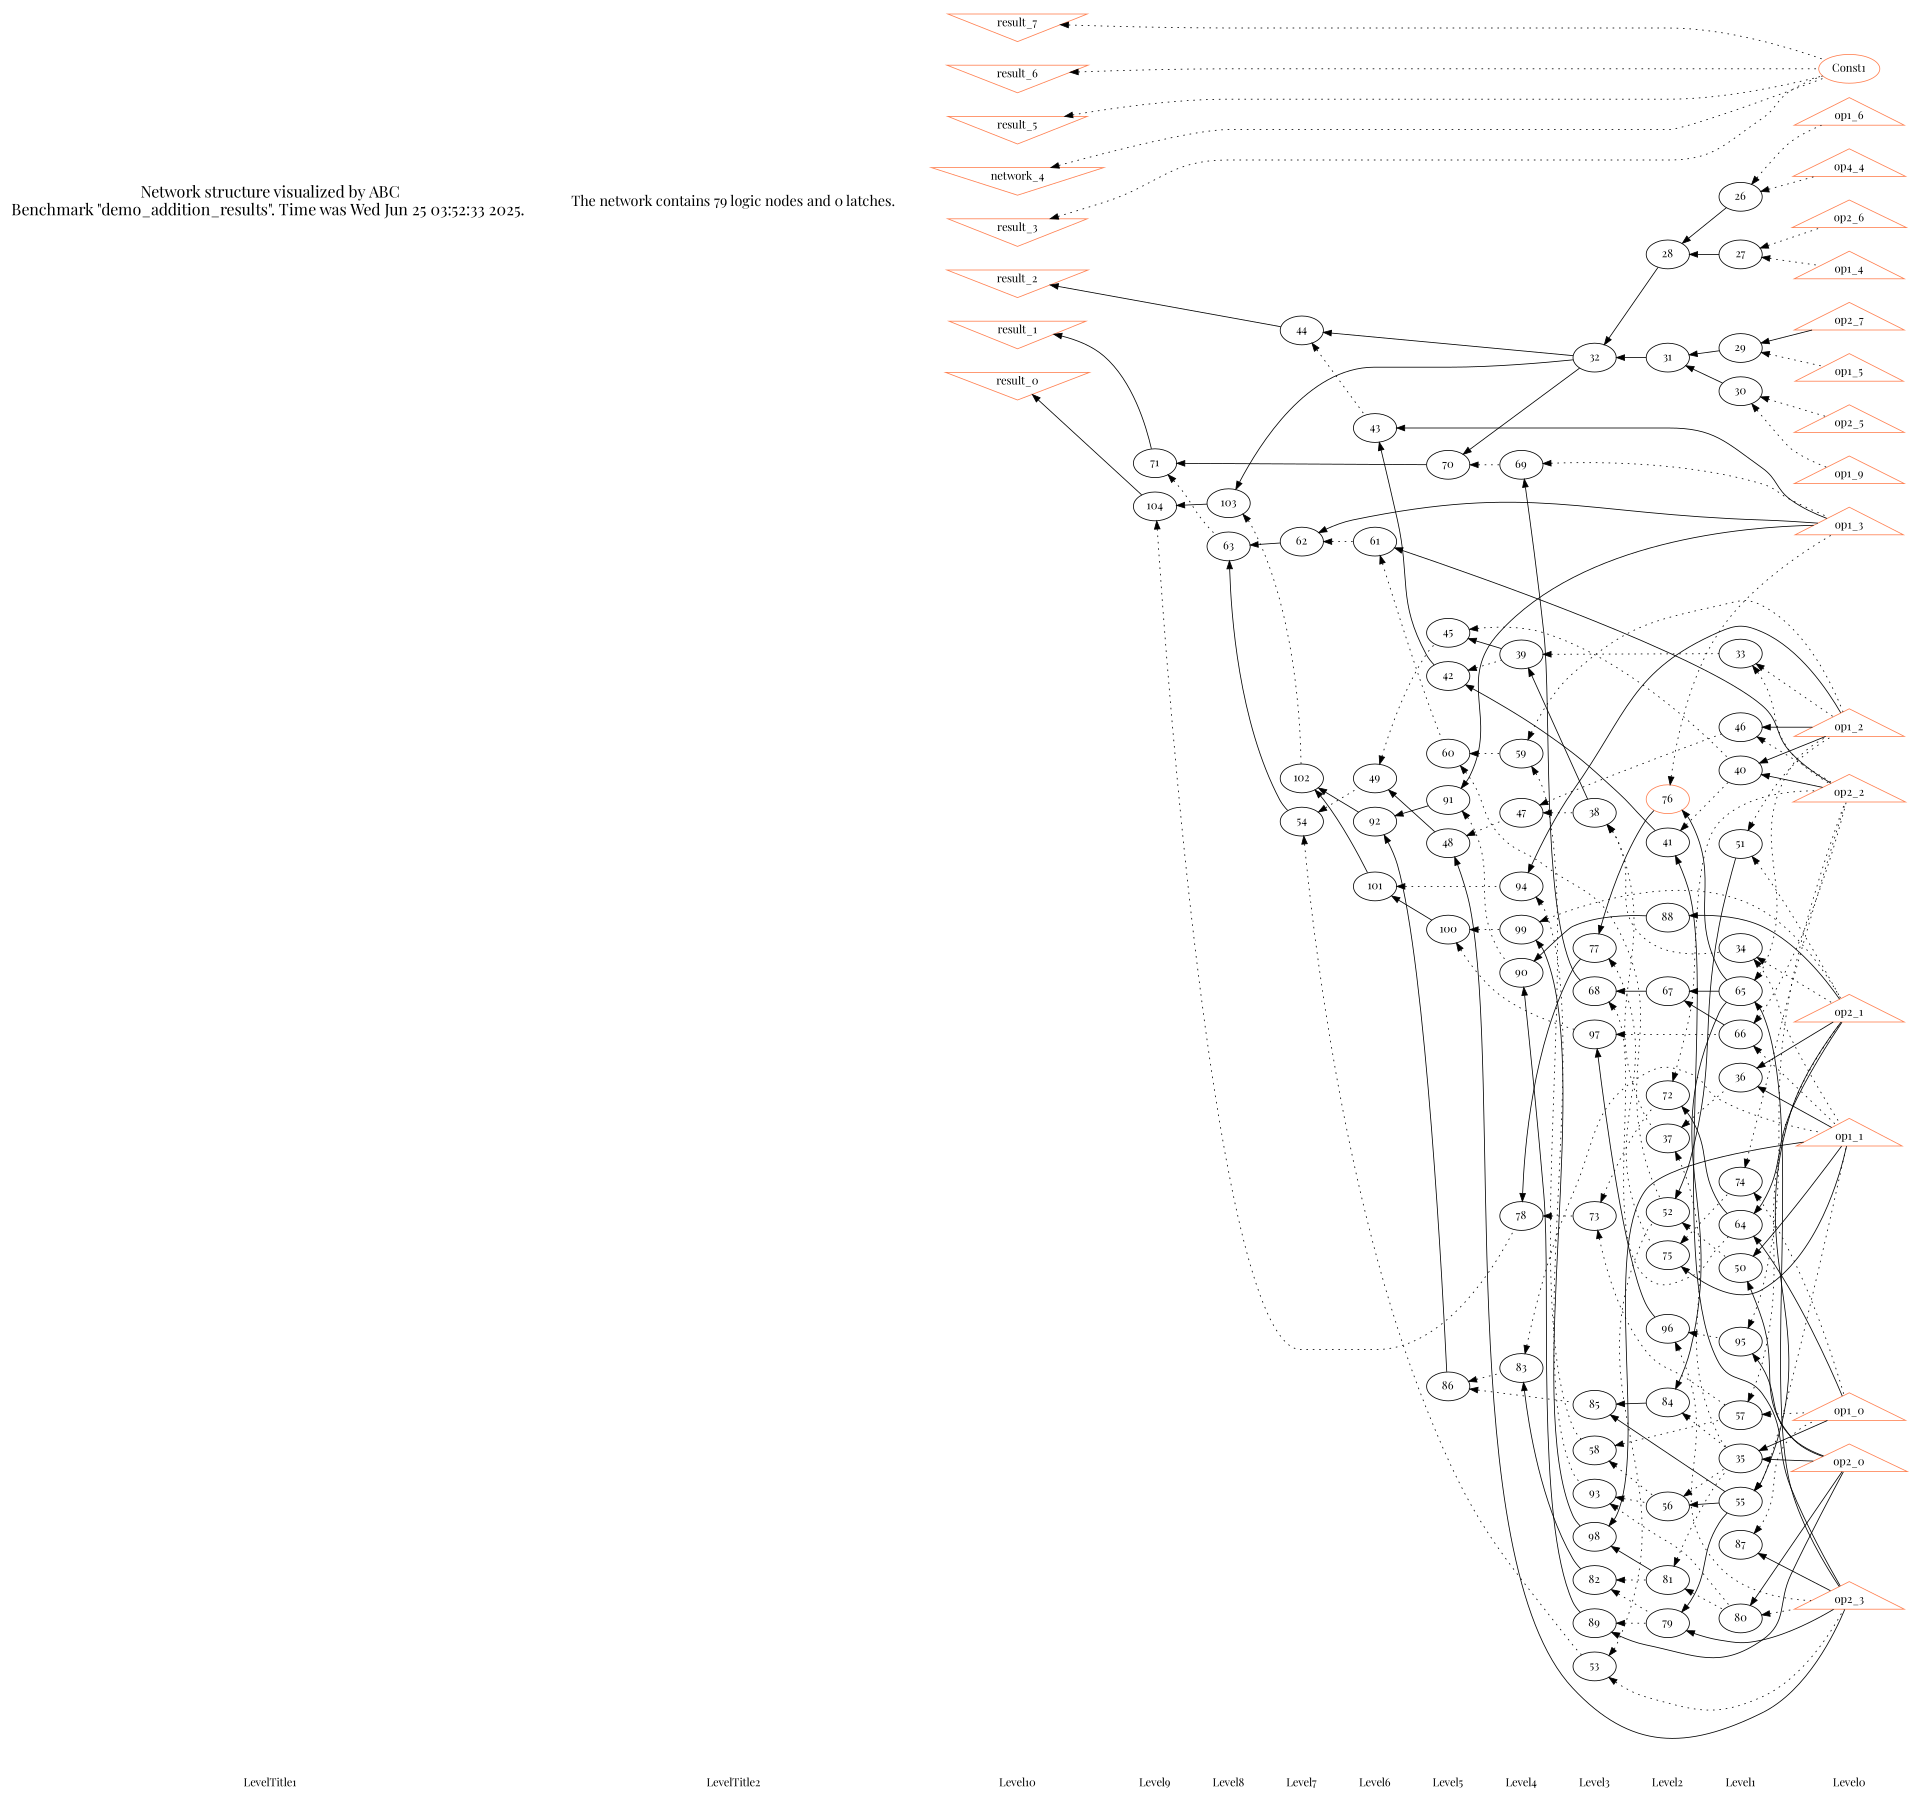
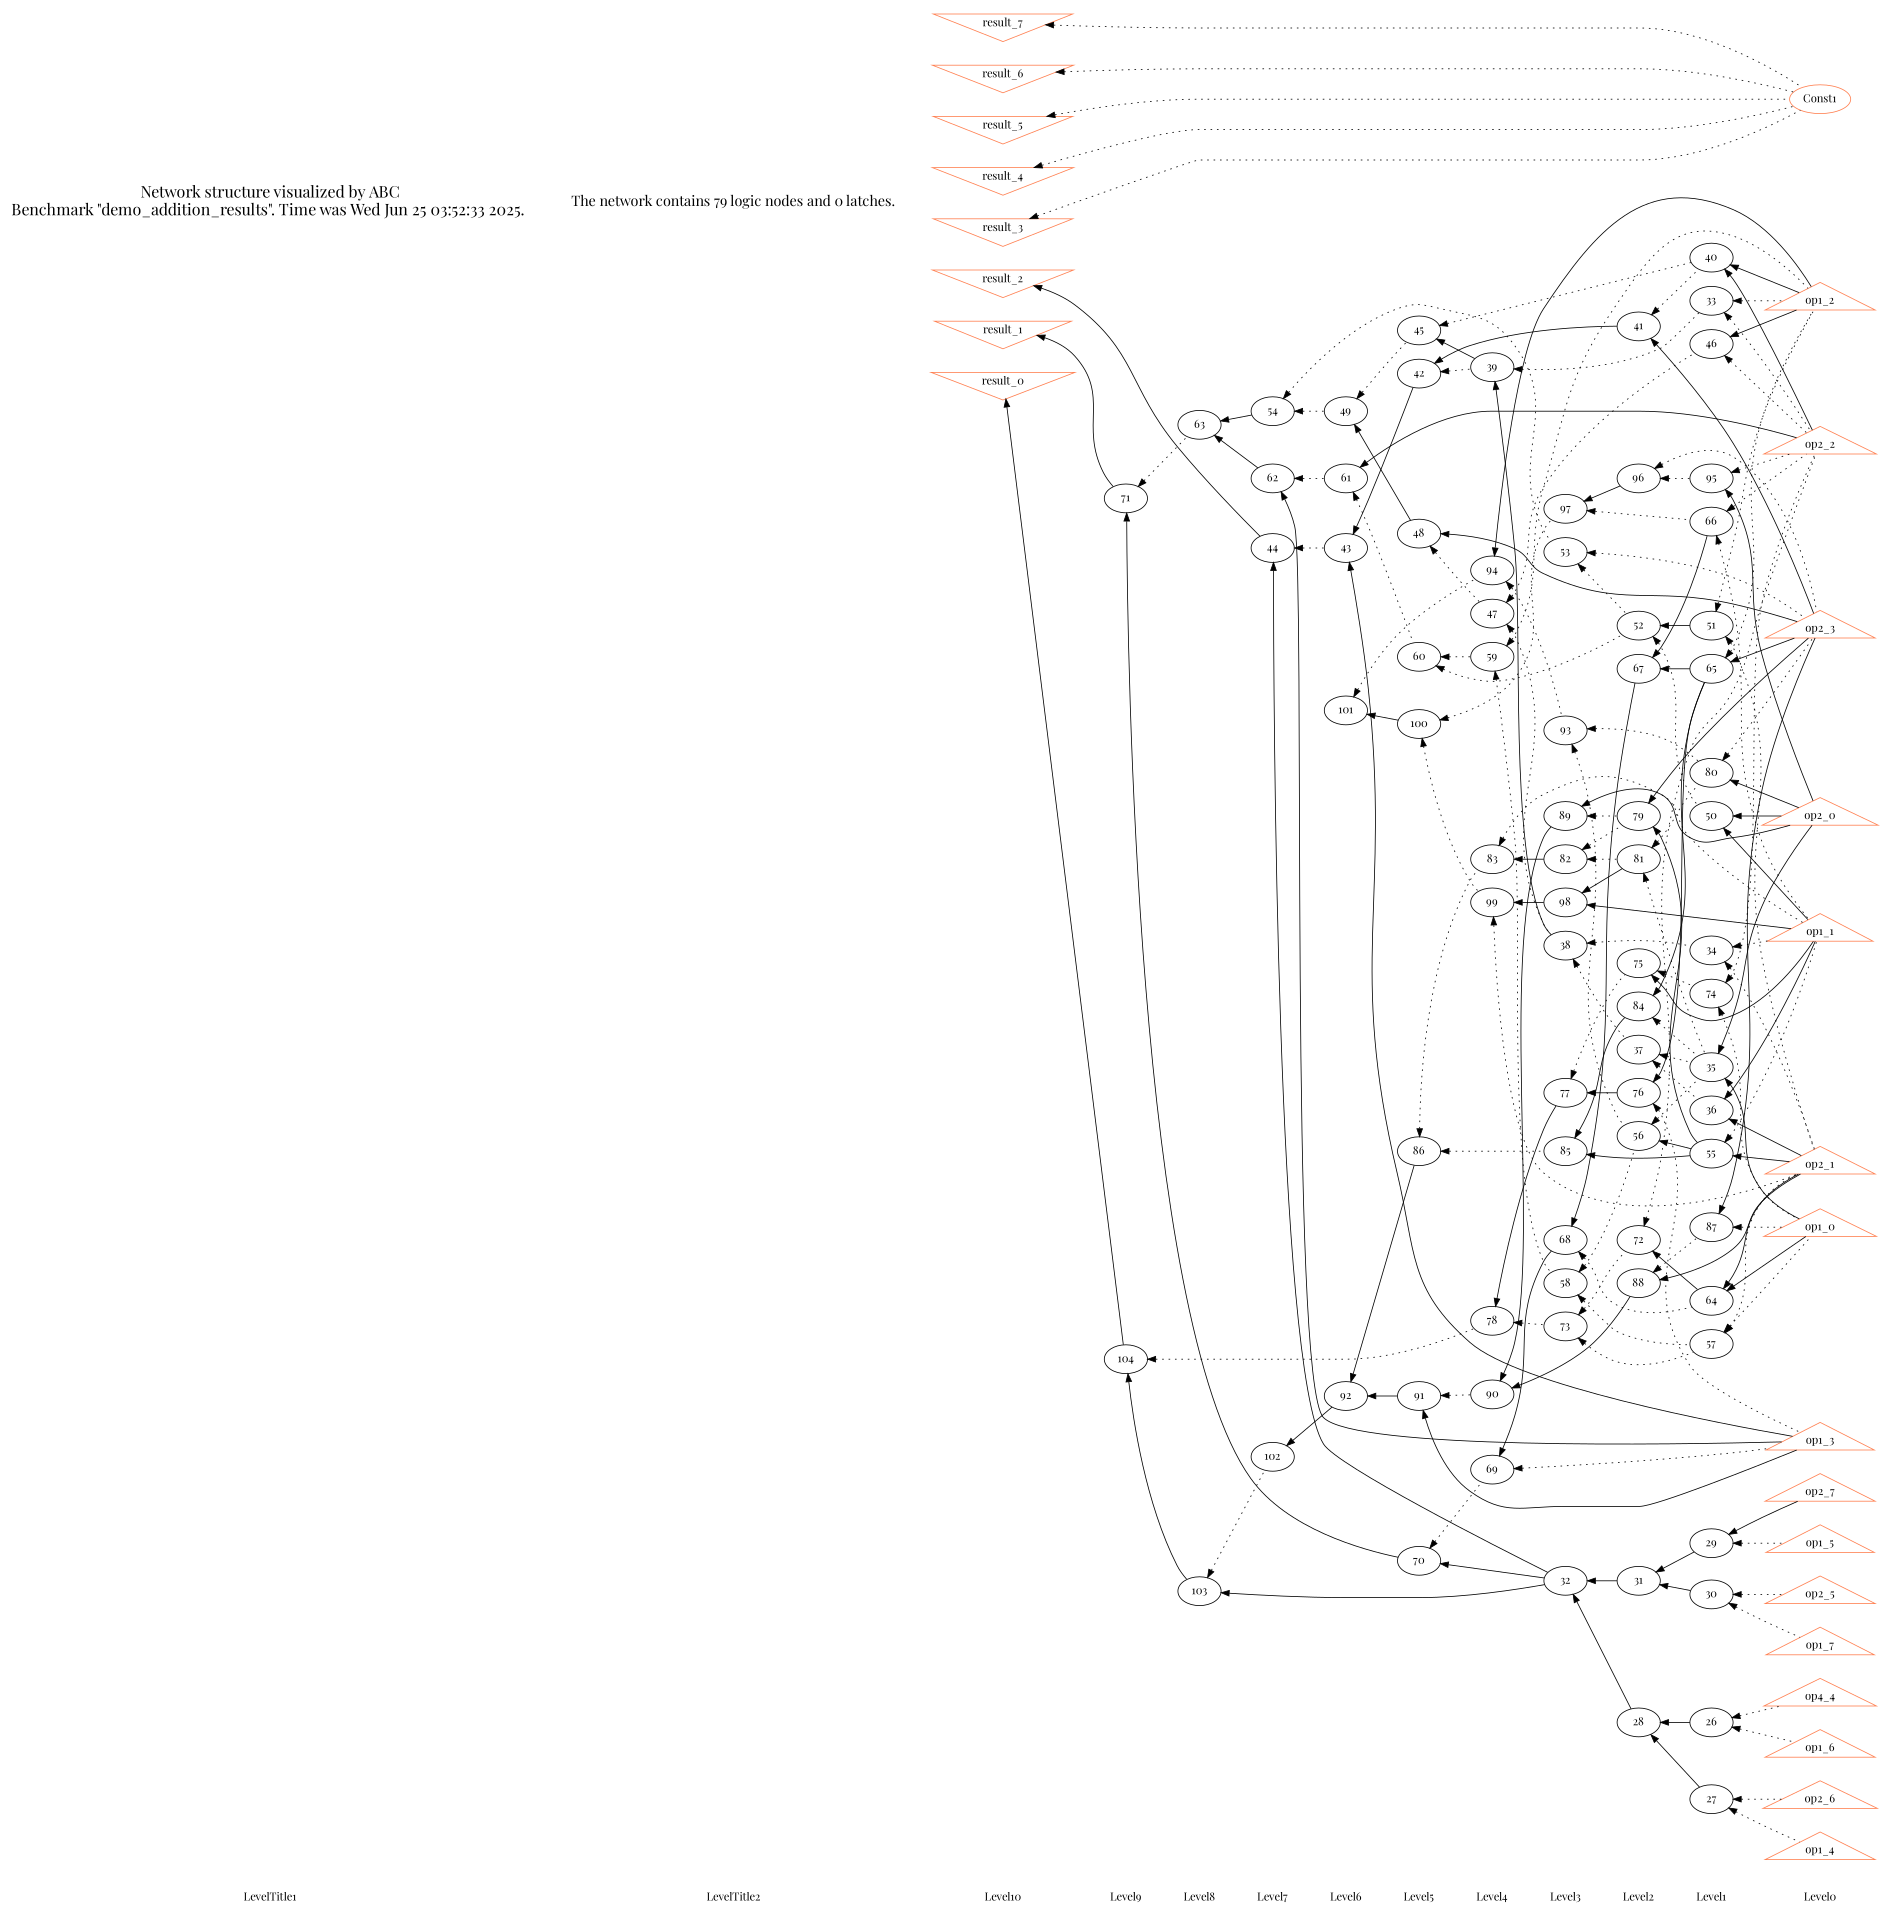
node "network_4": label "network_4" -> "result_4"
node "op1_9": label "op1_9" -> "op1_7"
node "76": color coral -> black
edge "101" -> "102": removed
edge "87" -> "88": added
